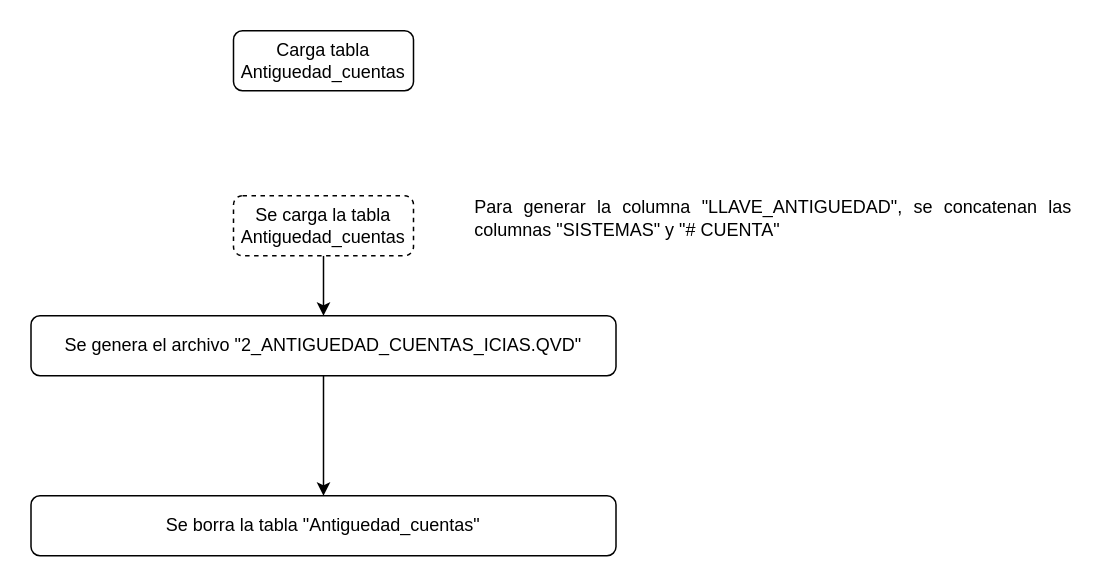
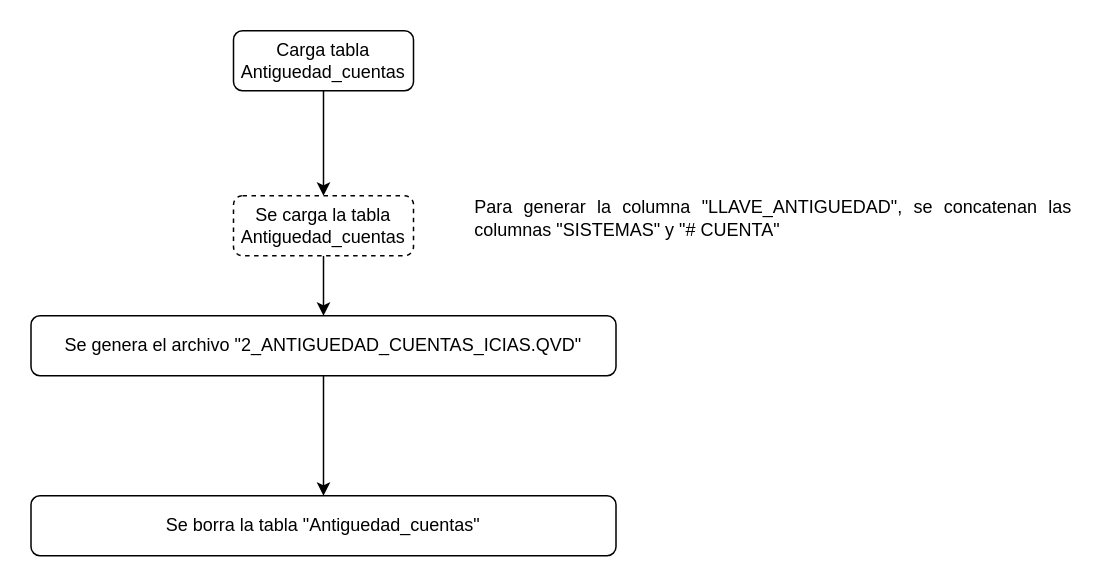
edge "Carga tabla Antiguedad_cuentas" -> "Se carga la tabla Antiguedad_cuentas": added
